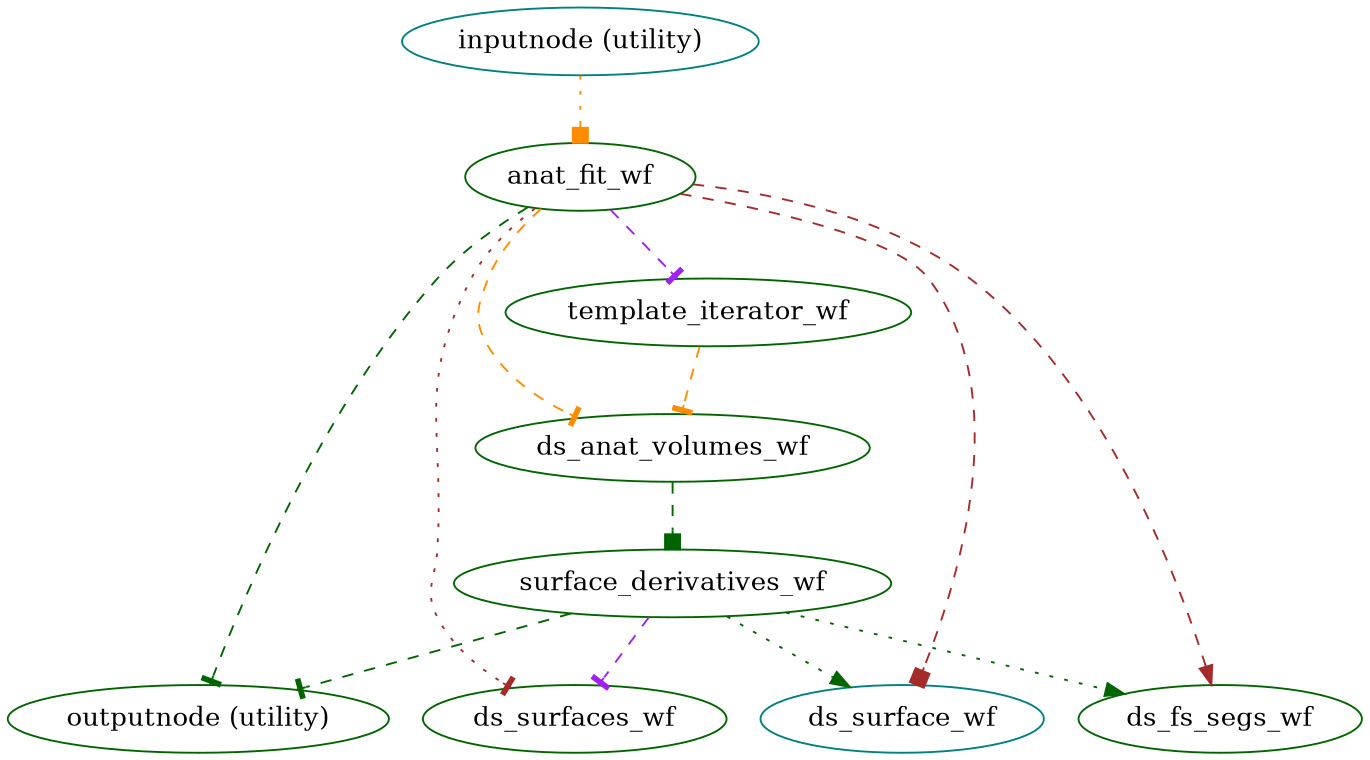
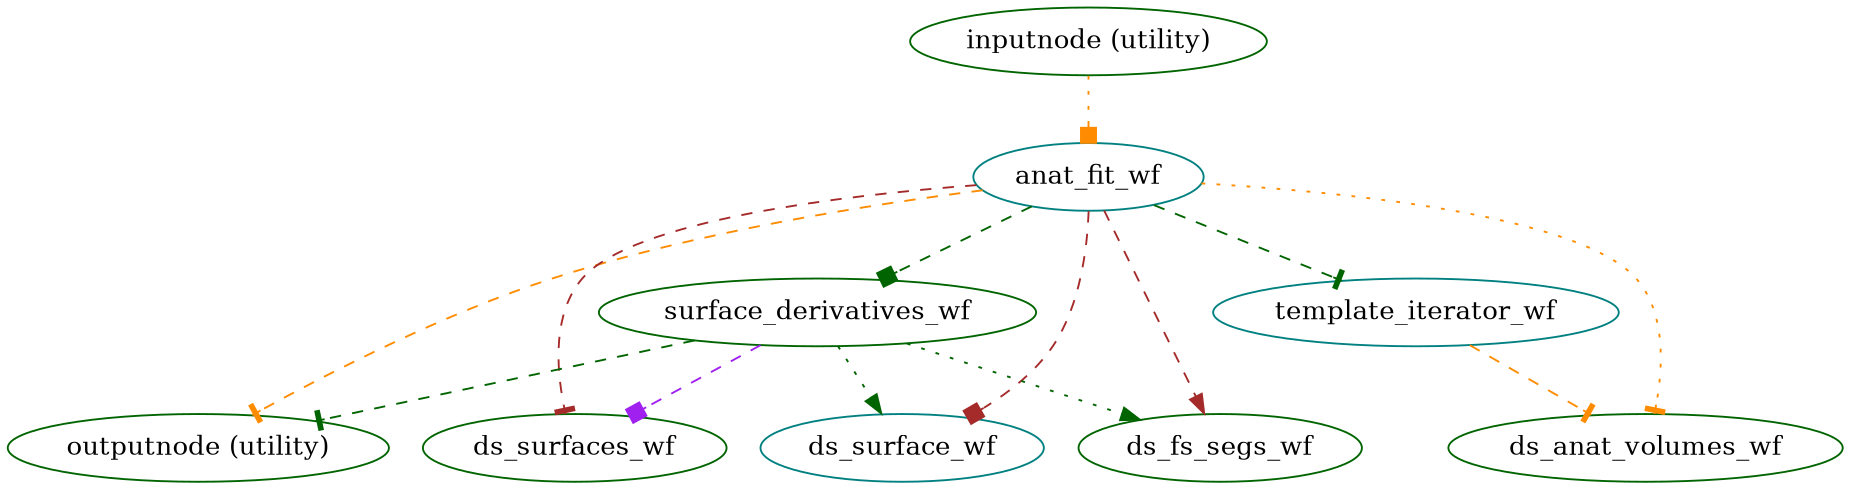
node "inputnode (utility)": color teal -> darkgreen
node "anat_fit_wf": color darkgreen -> teal
edge "anat_fit_wf" -> "template_iterator_wf": color purple -> darkgreen
node "template_iterator_wf": color darkgreen -> teal
edge "anat_fit_wf" -> "ds_anat_volumes_wf": style dashed -> dotted
edge "anat_fit_wf" -> "outputnode (utility)": color darkgreen -> darkorange
edge "anat_fit_wf" -> "ds_surfaces_wf": style dotted -> dashed
edge "ds_anat_volumes_wf" -> "surface_derivatives_wf": now "anat_fit_wf" -> "surface_derivatives_wf"
edge "surface_derivatives_wf" -> "ds_surfaces_wf": arrowhead tee -> box
